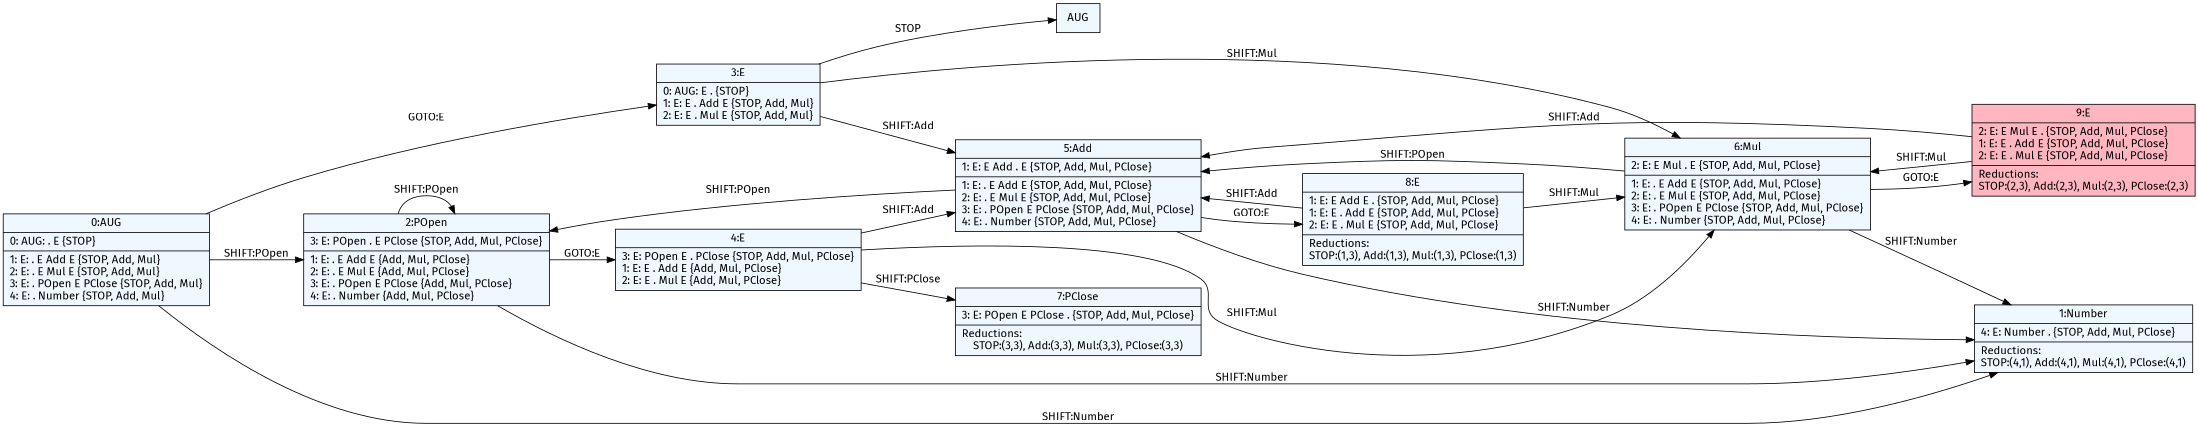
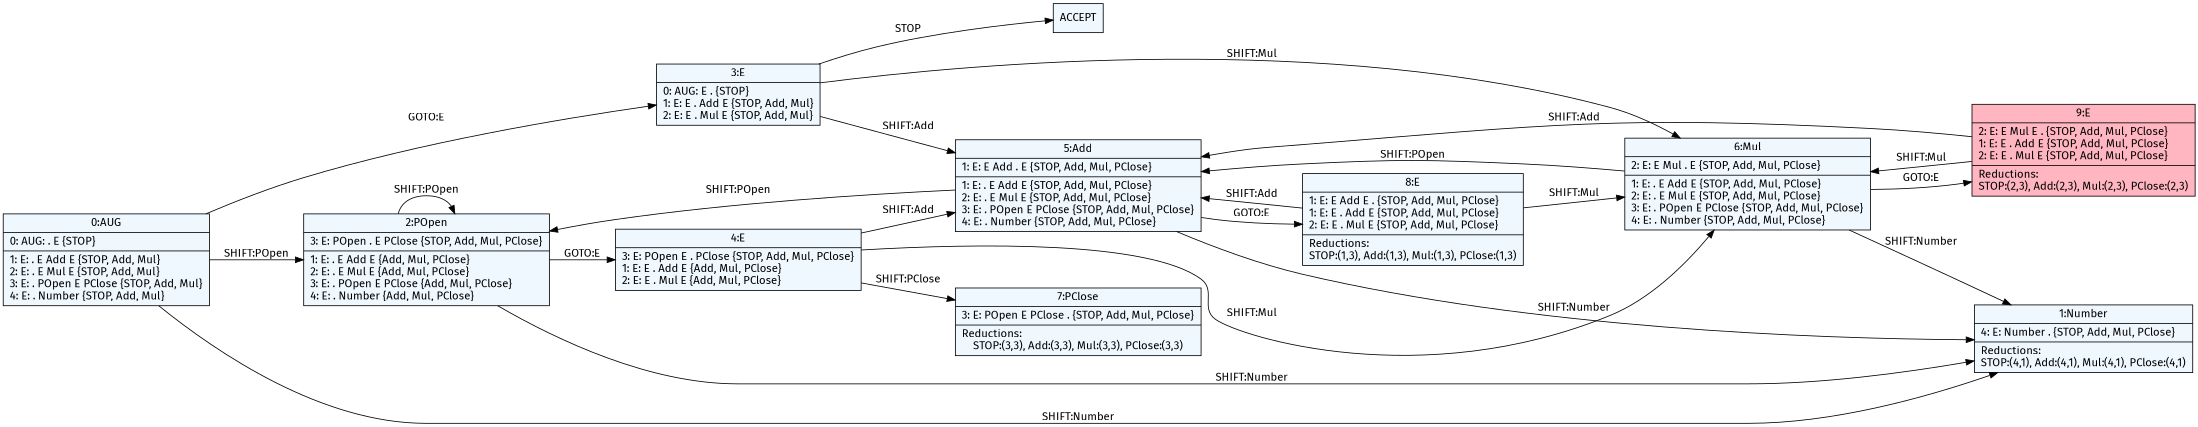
node "AUG": label "AUG" -> "ACCEPT"
